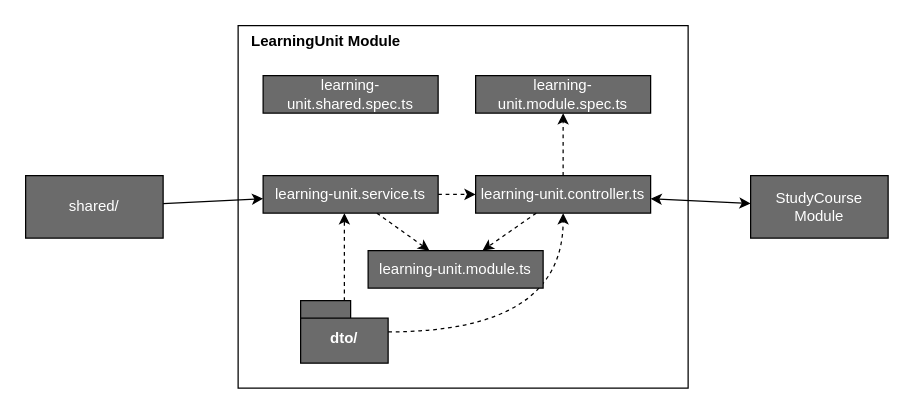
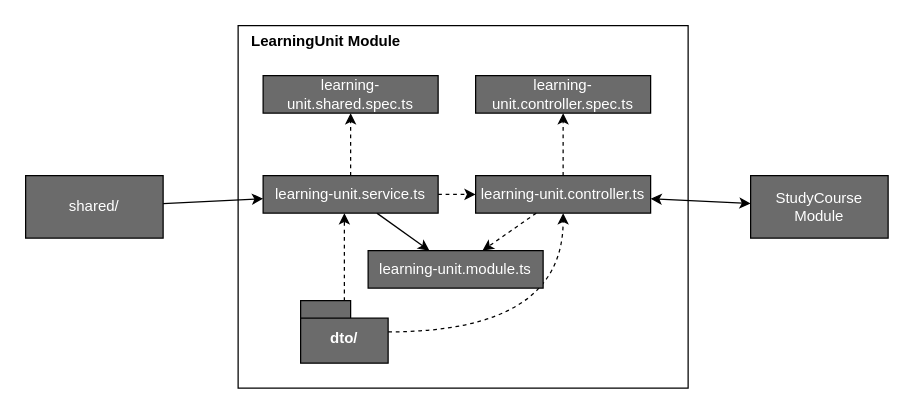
node "learning-unit.module.spec.ts": label "learning-unit.module.spec.ts" -> "learning-unit.controller.spec.ts"
edge "learning-unit.service.ts" -> "learning-unit.shared.spec.ts": added
edge "learning-unit.service.ts" -> "learning-unit.module.ts": style dashed -> solid
